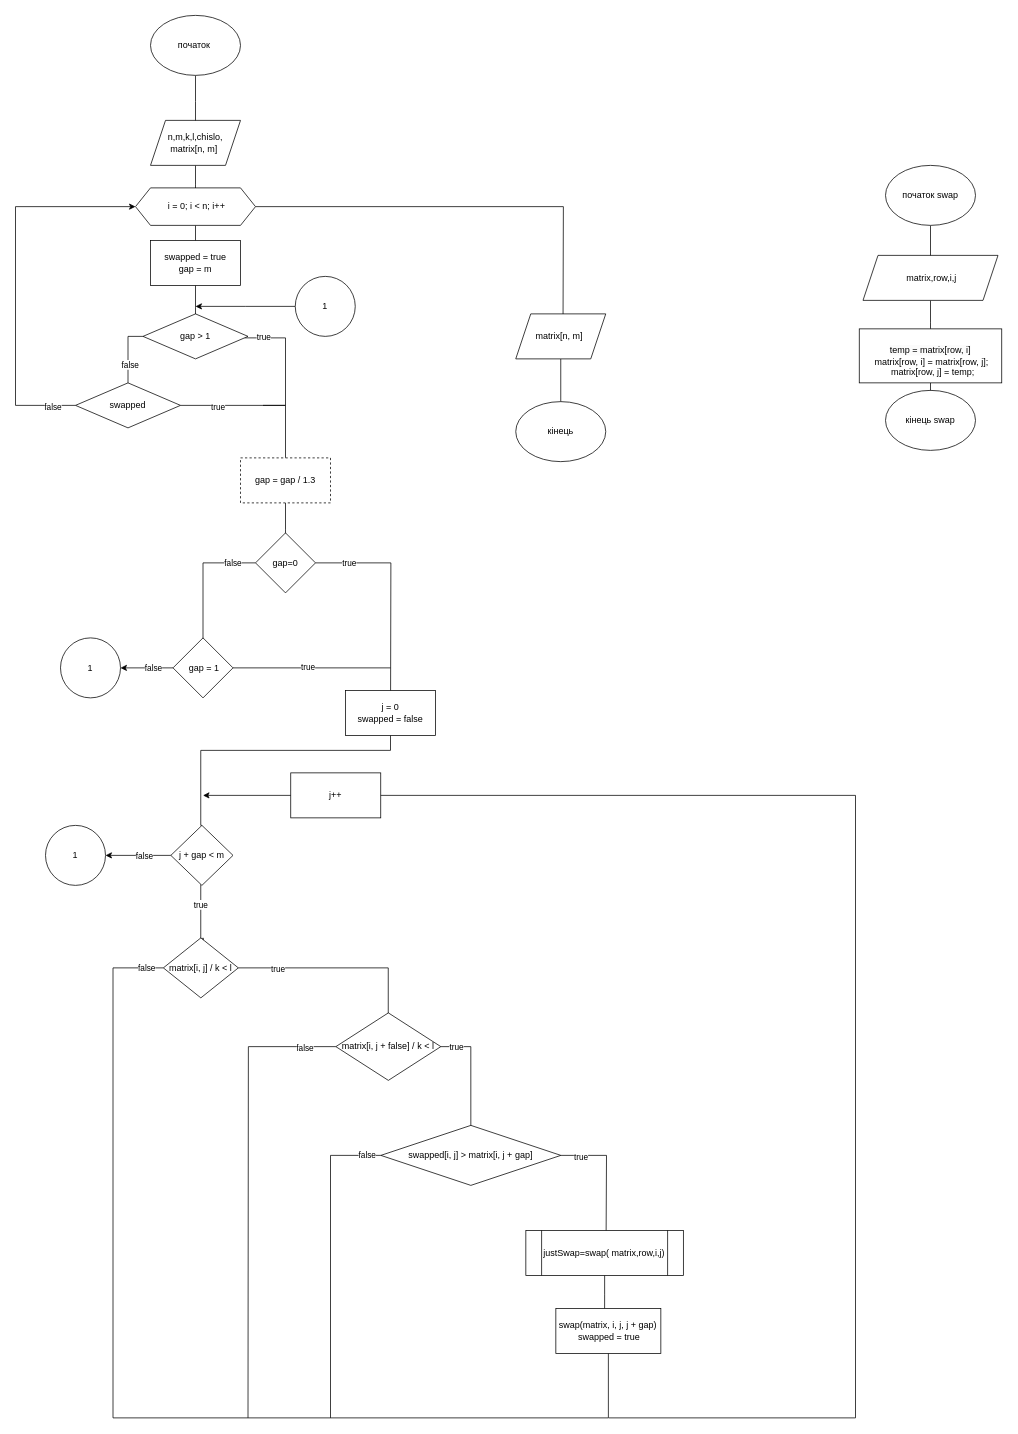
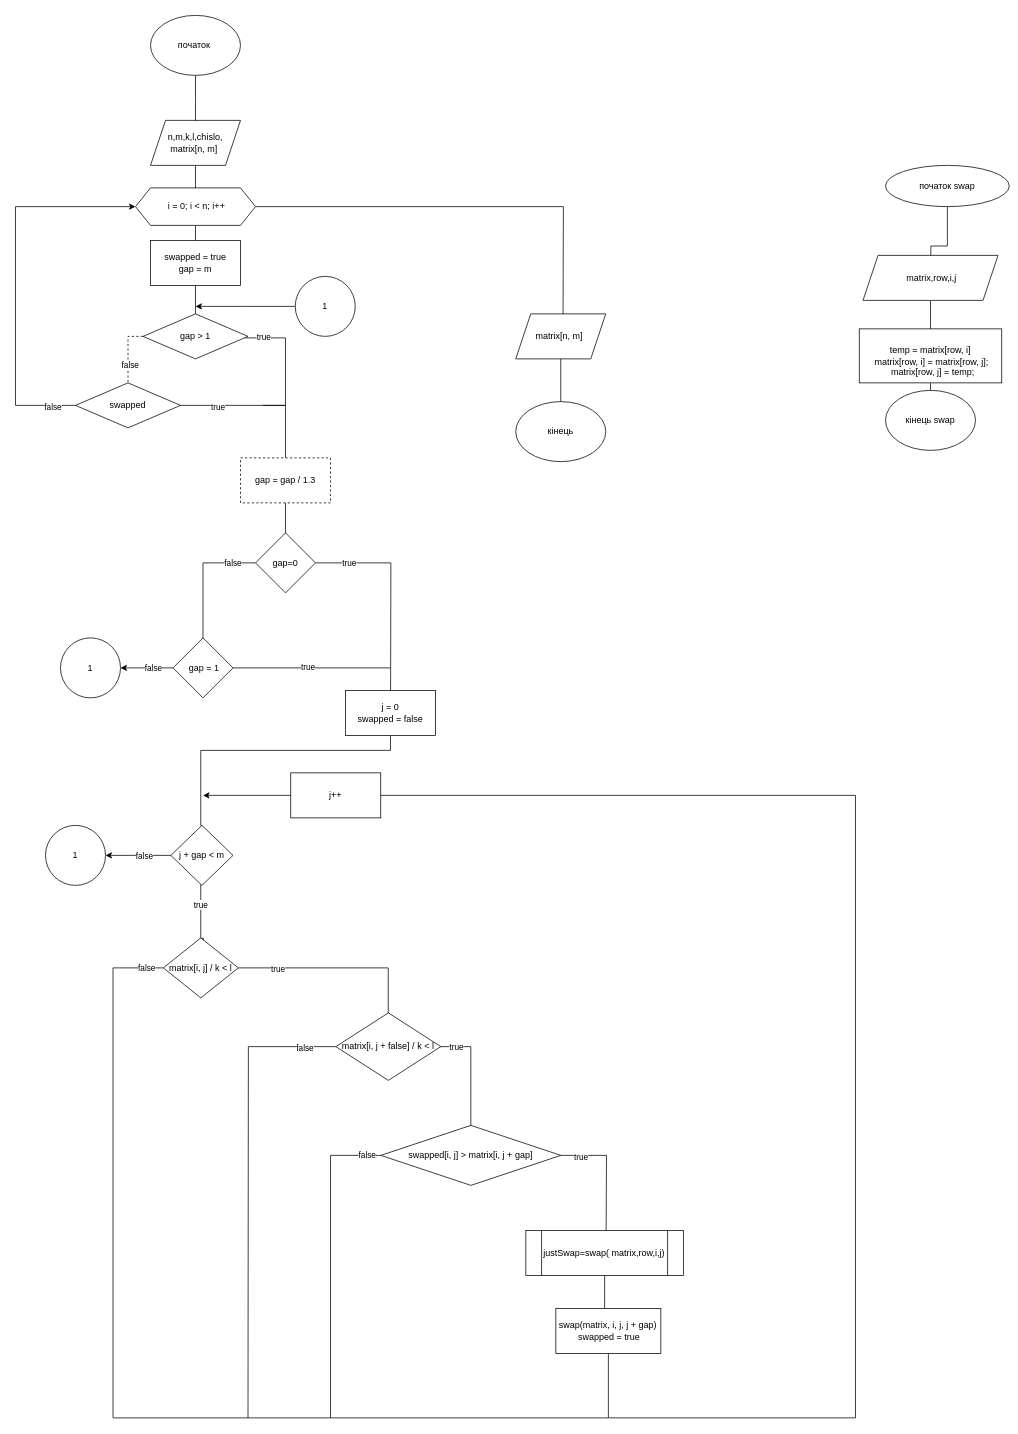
node "початок swap": size 90x60 -> 124x41
edge "gap > 1" -- "swapped": style solid -> dashed
